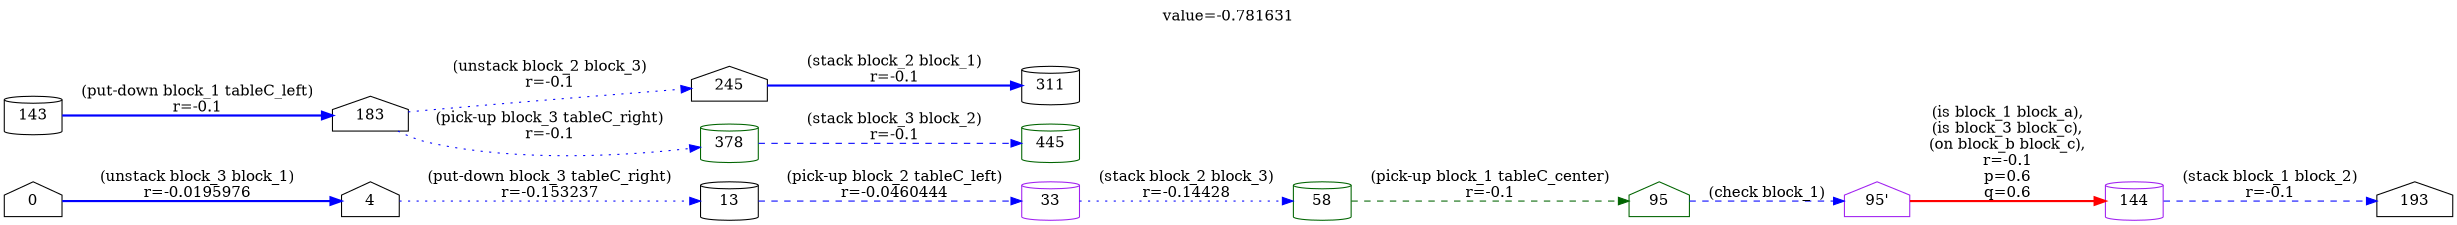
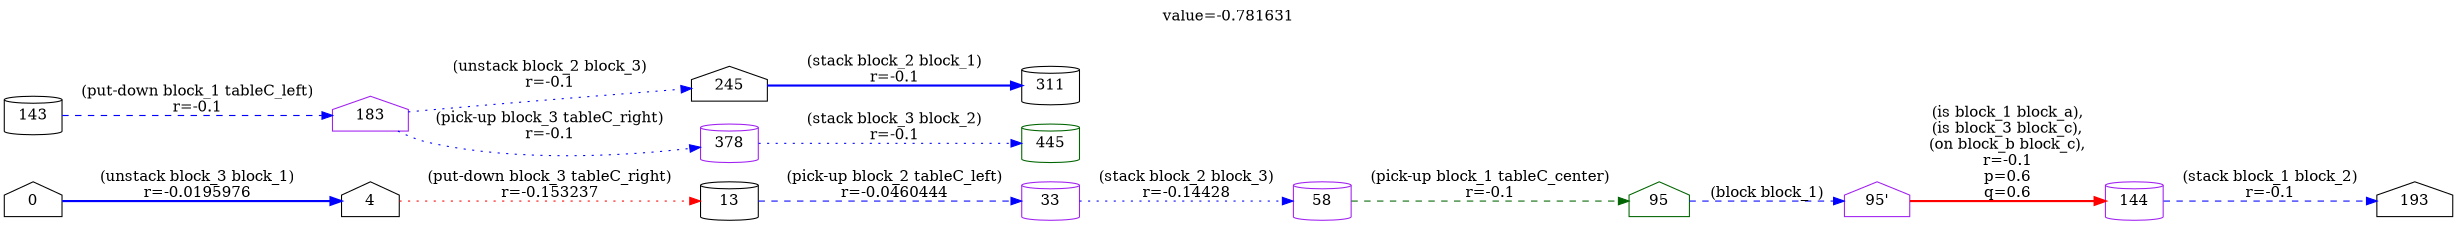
edge "143" -> "183": style bold -> dashed
node "183": color black -> purple
node "378": color darkgreen -> purple
edge "378" -> "445": style dashed -> dotted
edge "95" -> "95'": label "(check block_1)" -> "(block block_1)"
edge "4" -> "13": color blue -> red
node "58": color darkgreen -> purple
